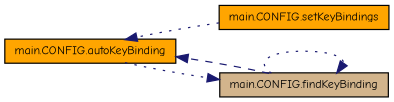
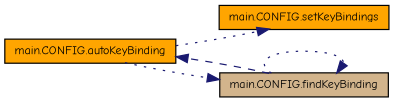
edge "main.CONFIG.setKeyBindings" -> "main.CONFIG.autoKeyBinding": reversed
